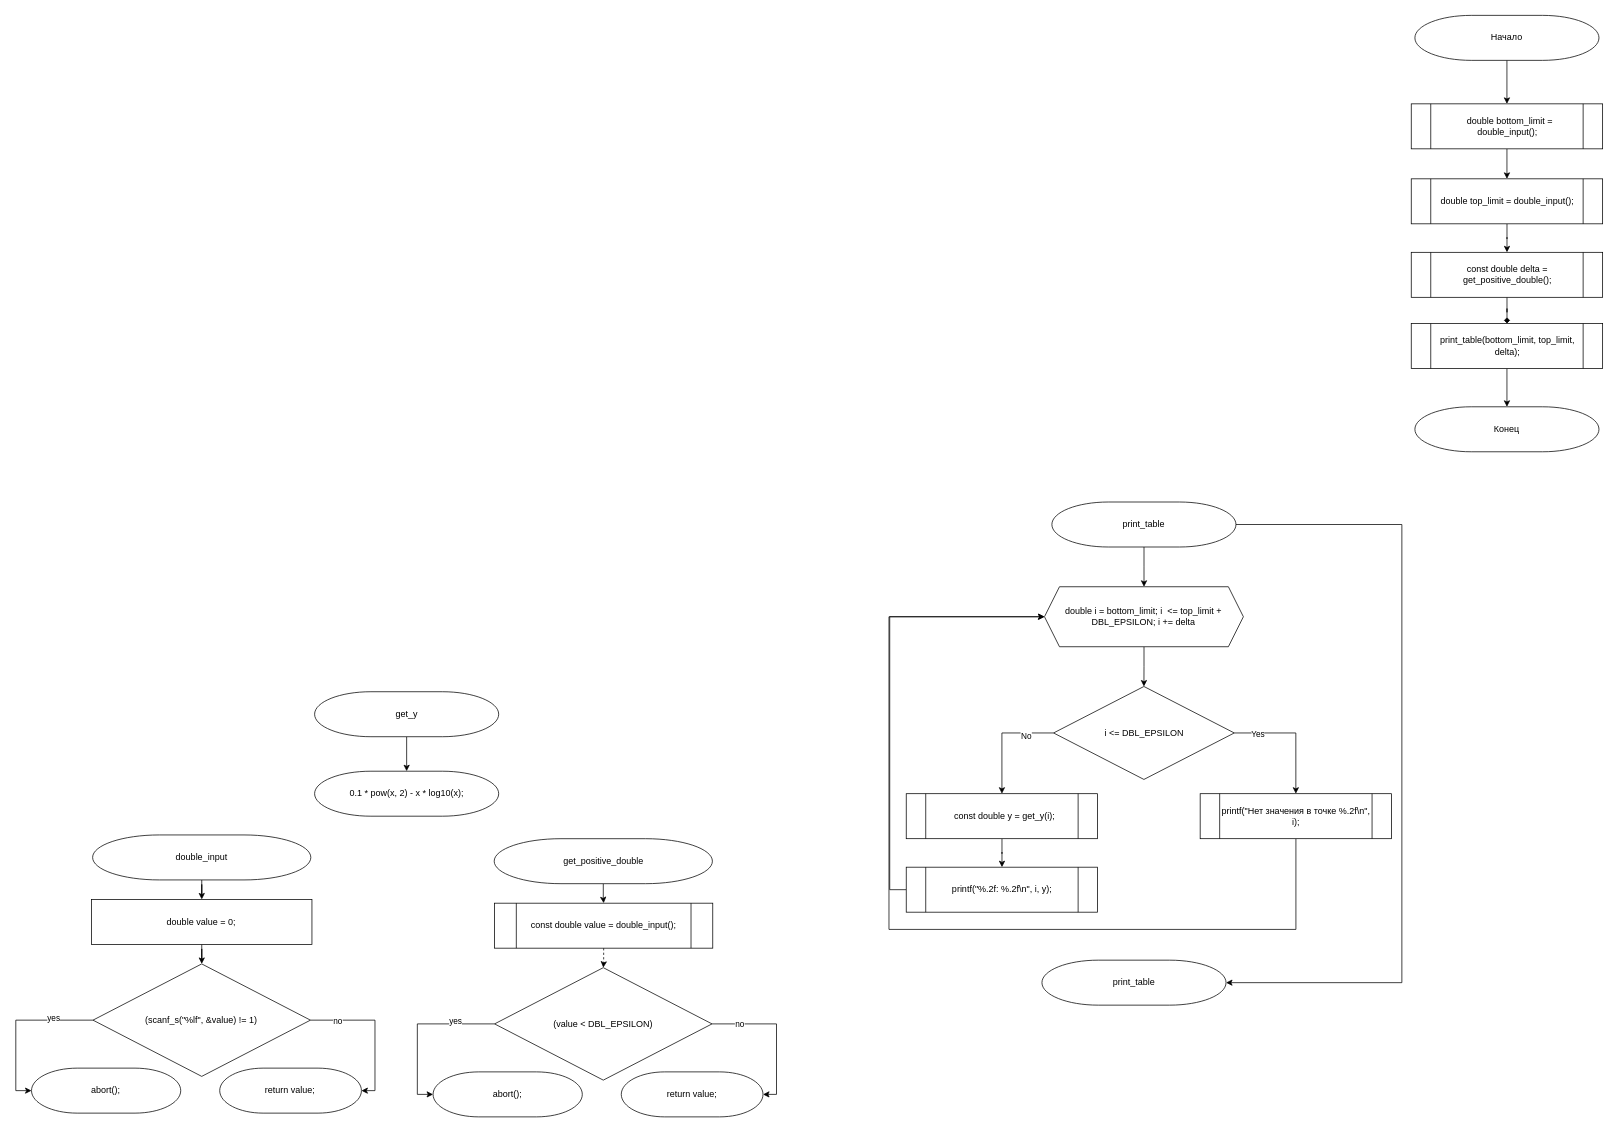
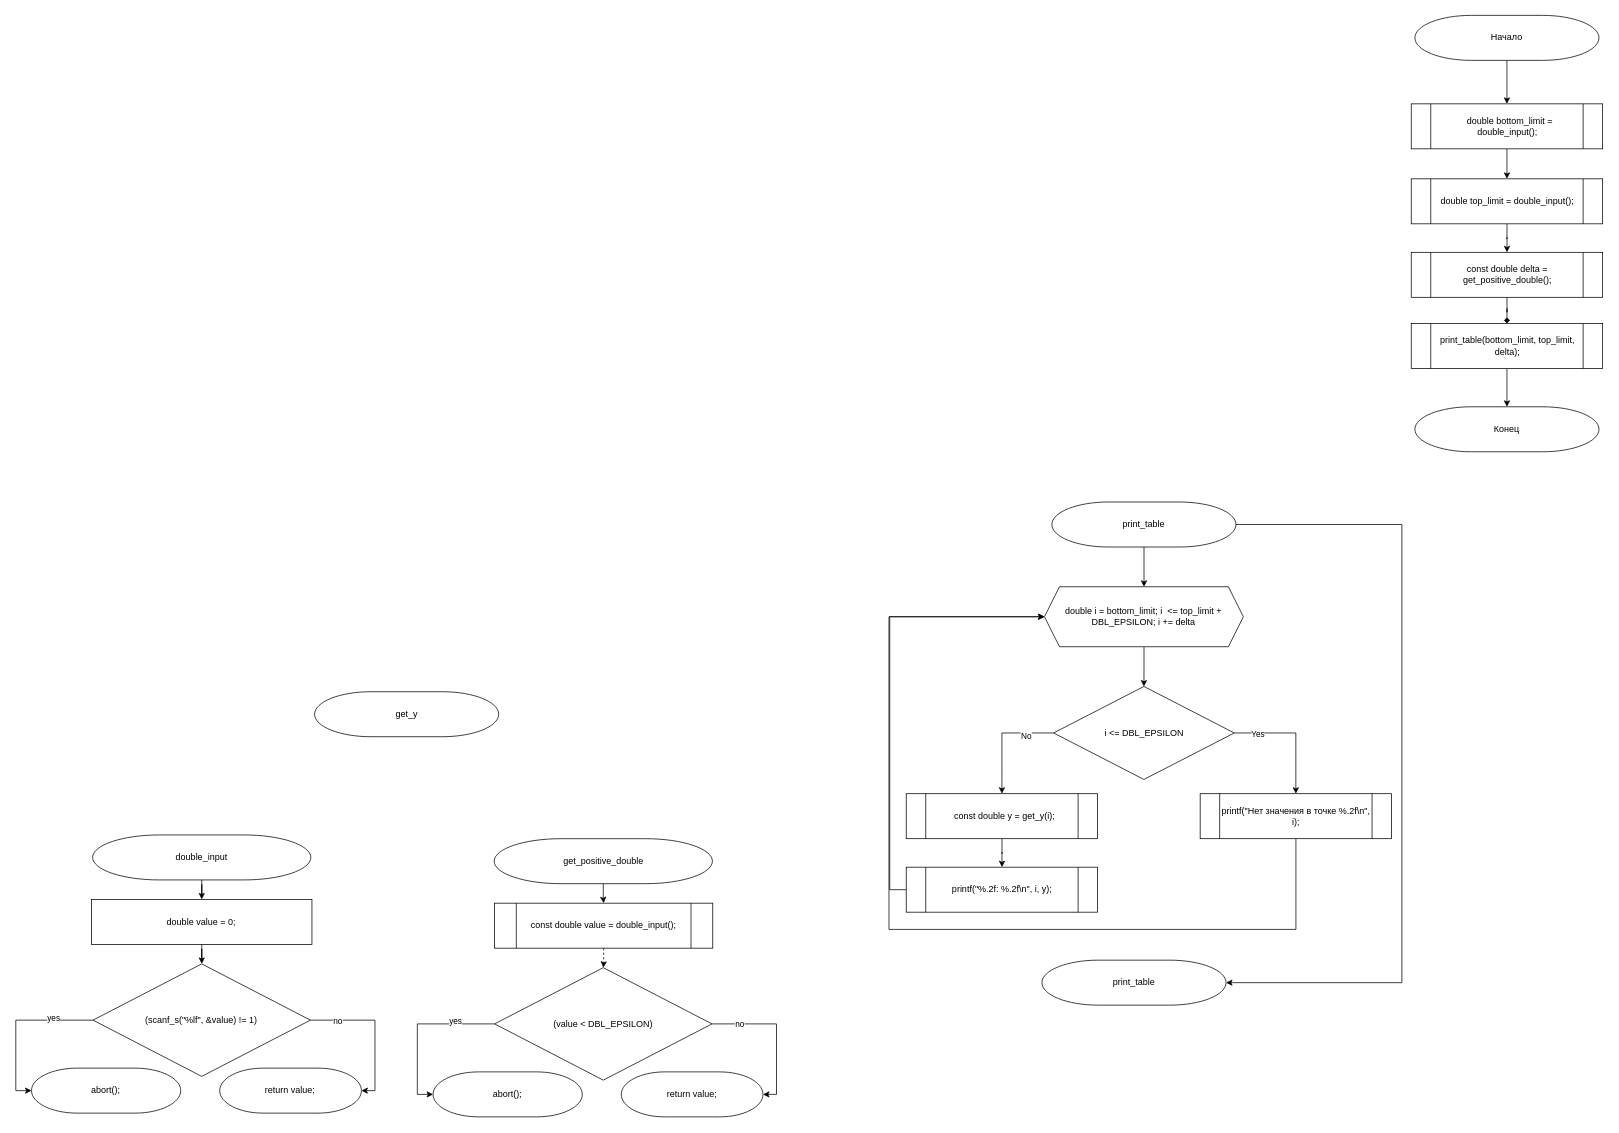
edge "get_y" -> "0.1 * pow(x, 2) - x * log10(x);": removed
node "0.1 * pow(x, 2) - x * log10(x);": removed
